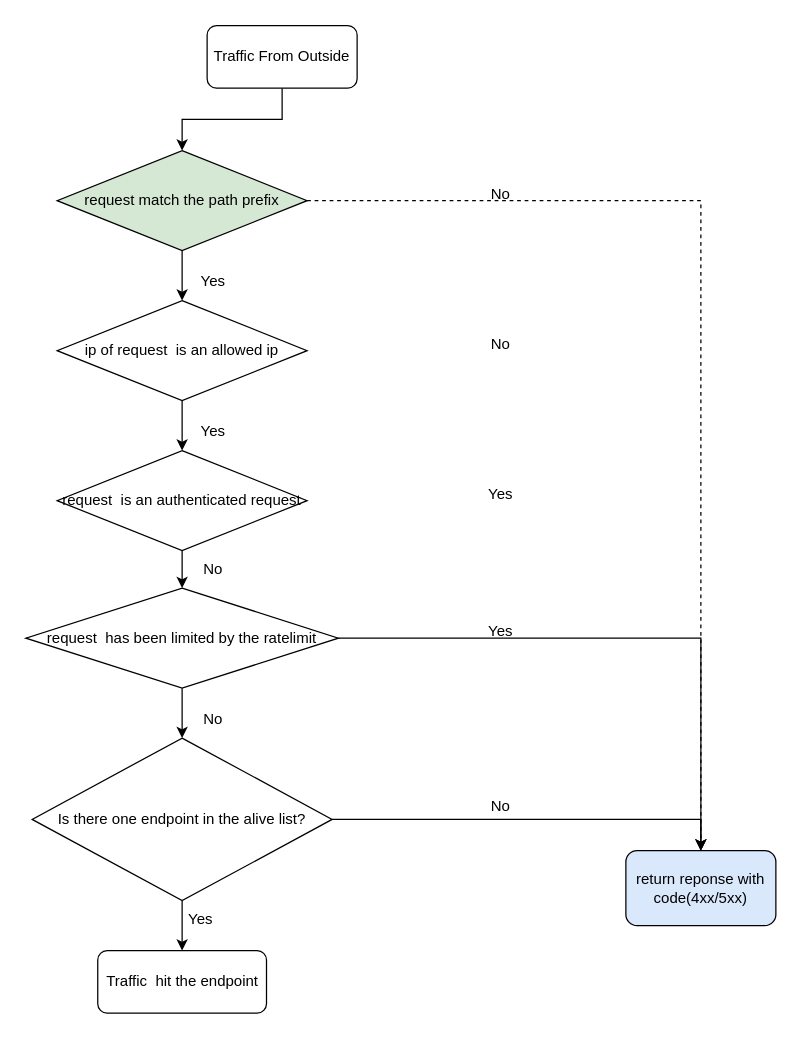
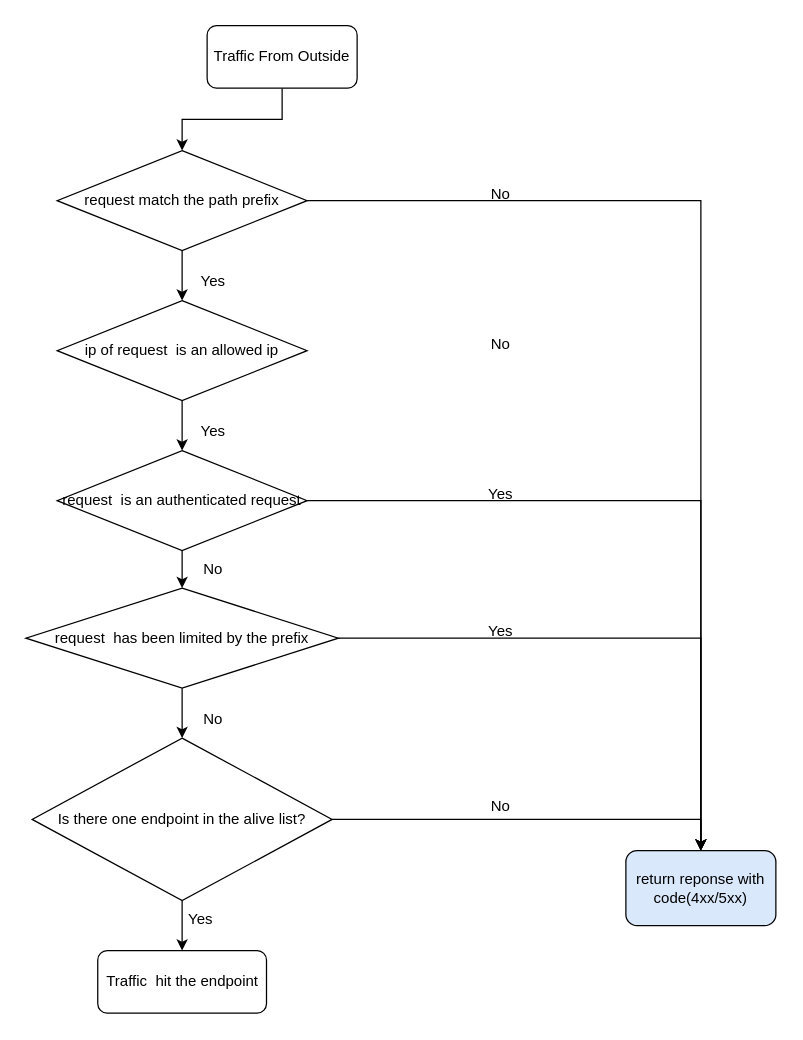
node "request match the path prefix": fillcolor #d5e8d4 -> #ffffff
edge "request match the path prefix" -> "return reponse with code(4xx/5xx)": style dashed -> solid
edge "request is an authenticated request" -> "return reponse with code(4xx/5xx)": added
node "request has been limited by the ratelimit": label "request has been limited by the ratelimit" -> "request has been limited by the prefix"
